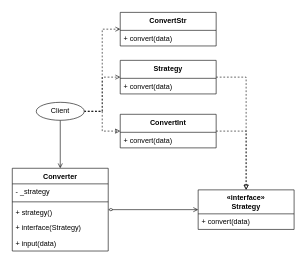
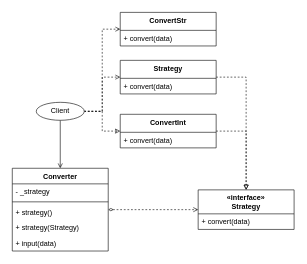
edge "Converter" -- "«interface» Strategy": style solid -> dashed
node "+ interface(Strategy)": label "+ interface(Strategy)" -> "+ strategy(Strategy)"
